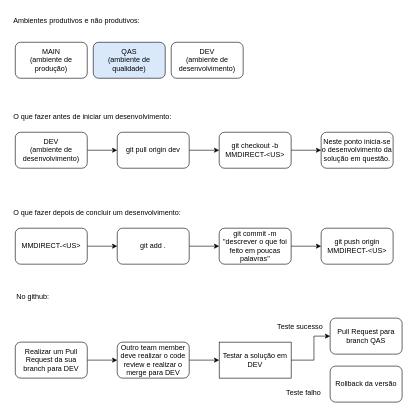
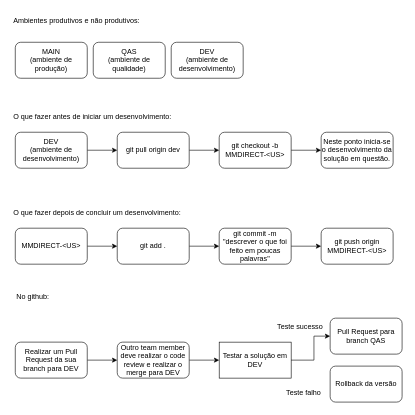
node "QAS (ambiente de qualidade)": fillcolor #dae8fc -> #ffffff
